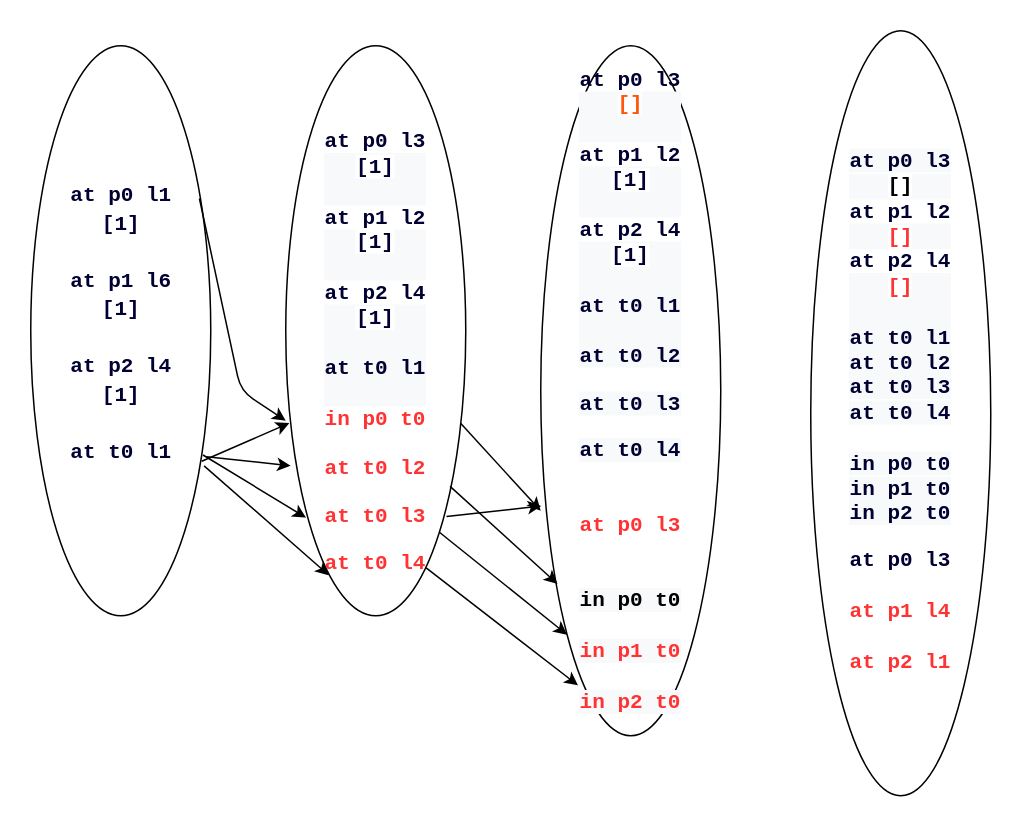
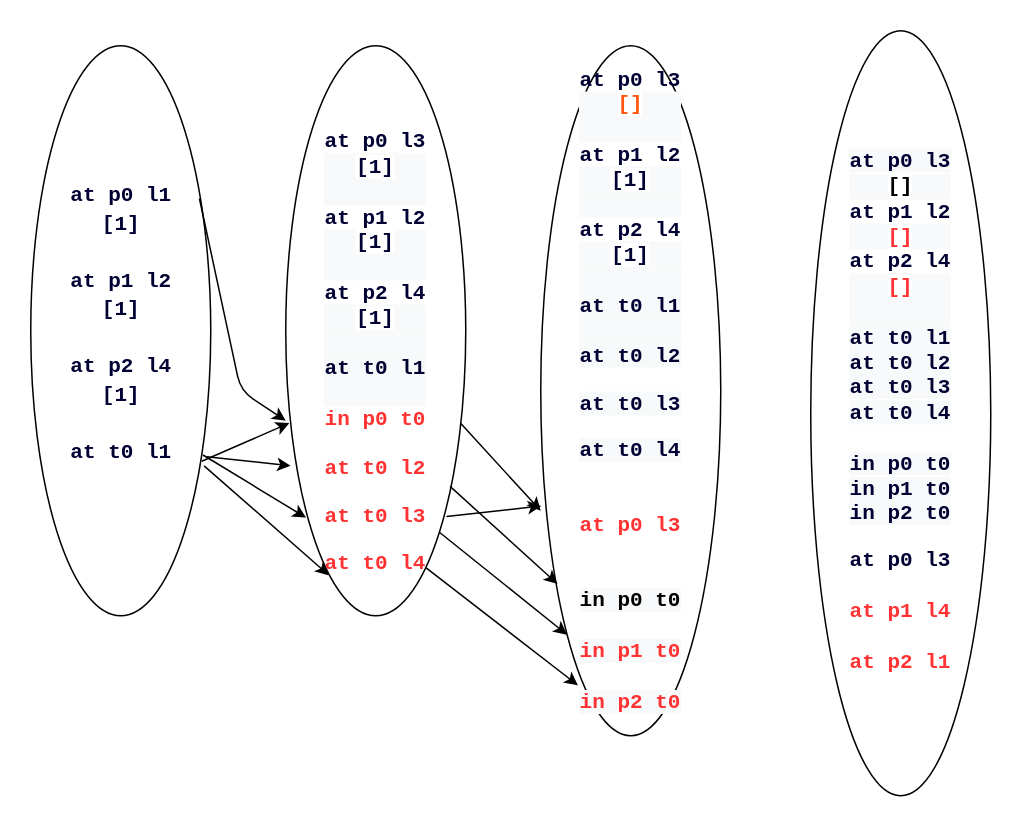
node "at p0 l1 [1] at p1 l6 [1] at p2 l4 [1] at t0 l1": label "at p0 l1 [1] at p1 l6 [1] at p2 l4 [1] at t0 l1" -> "at p0 l1 [1] at p1 l2 [1] at p2 l4 [1] at t0 l1"
